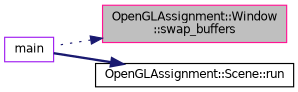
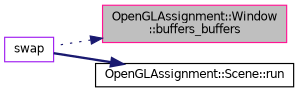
node "OpenGLAssignment::Window ::swap_buffers": label "OpenGLAssignment::Window ::swap_buffers" -> "OpenGLAssignment::Window ::buffers_buffers"
node "main": label "main" -> "swap"
